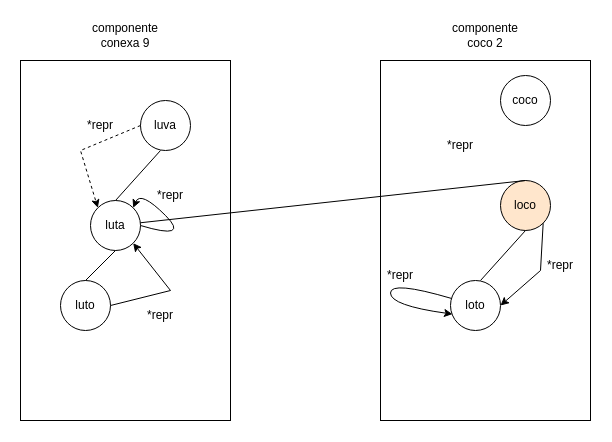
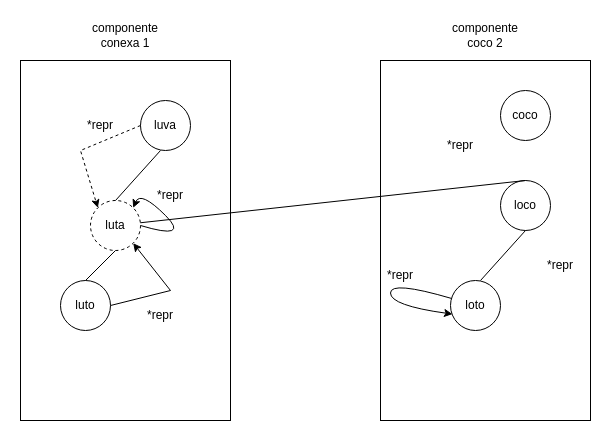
node "componente conexa 9": label "componente conexa 9" -> "componente conexa 1"
node "coco": moved (526, 101) -> (526, 116)
node "loco": fillcolor #ffe6cc -> #ffffff
node "luta": style solid -> dashed
edge "loco" -> "loto": removed
